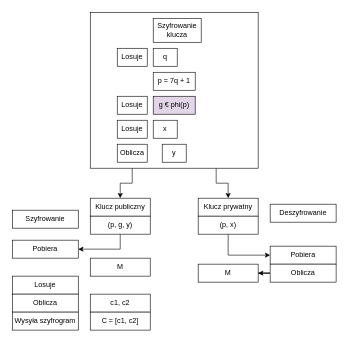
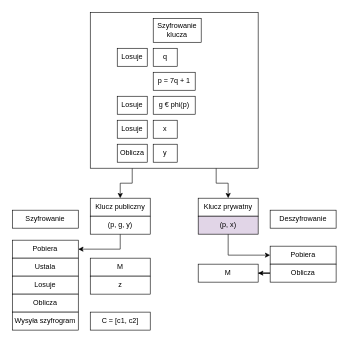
node "g € phi(p)": fillcolor #e1d5e7 -> #ffffff
node "y": moved (174, 153) -> (165, 153)
node "Deszyfrowanie": moved (303, 213) -> (303, 219)
node "(p, x)": fillcolor #ffffff -> #e1d5e7
node "Ustala": added
node "z": added
node "c1, c2": removed
